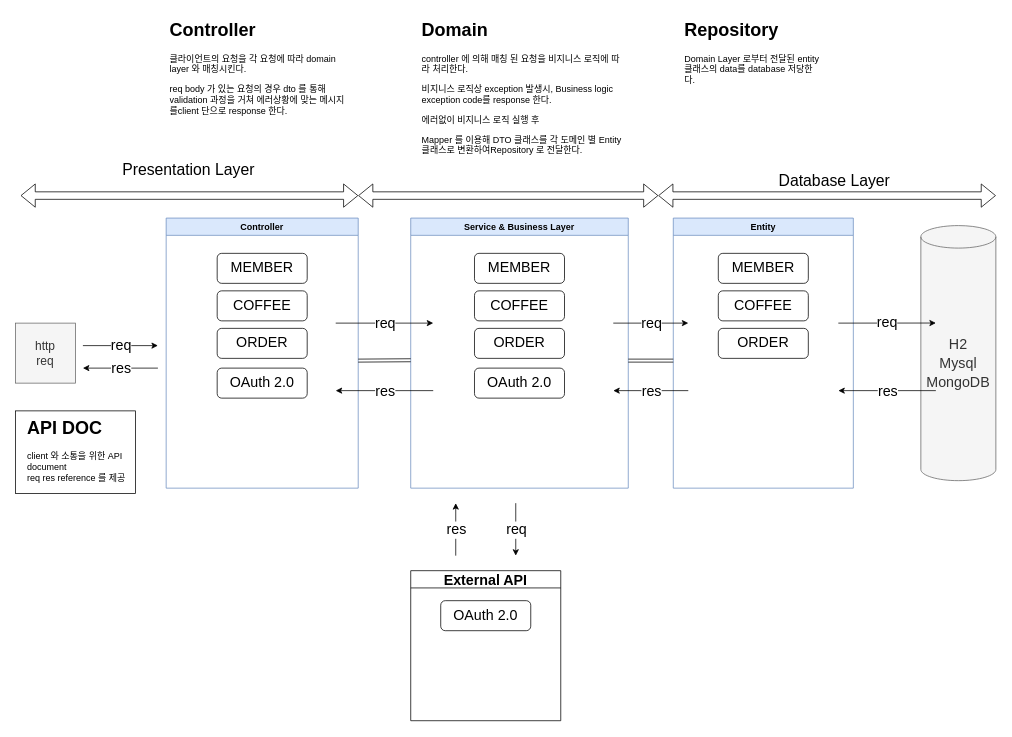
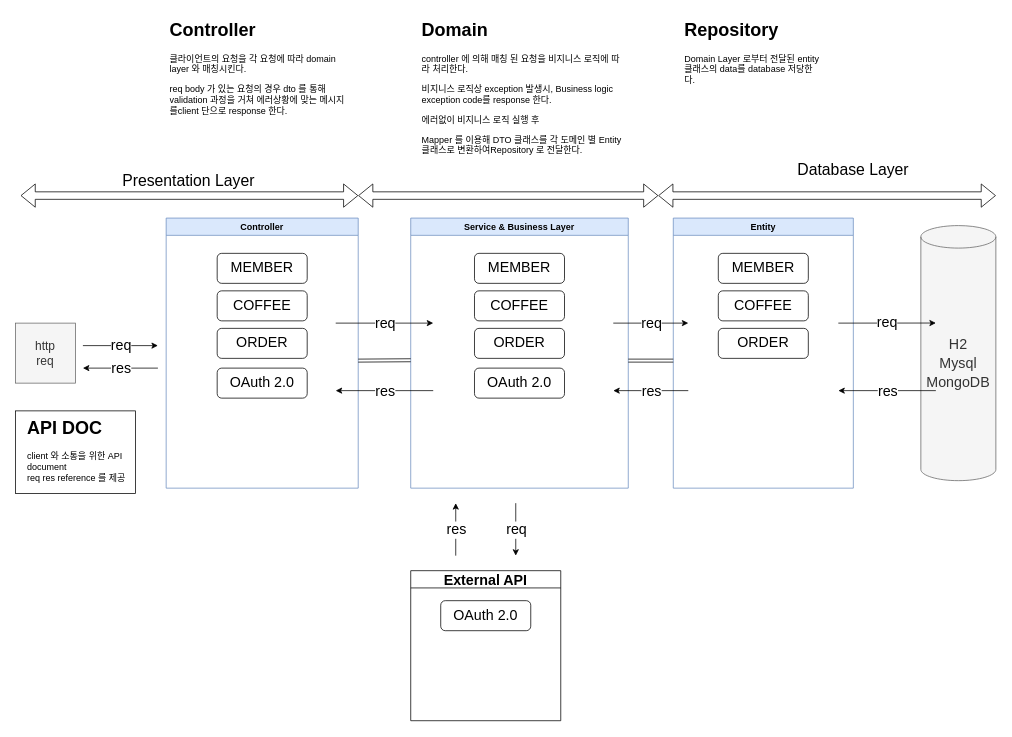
node "Presentation Layer": moved (189, 169) -> (189, 180)
node "Database Layer": moved (834, 180) -> (853, 169)
